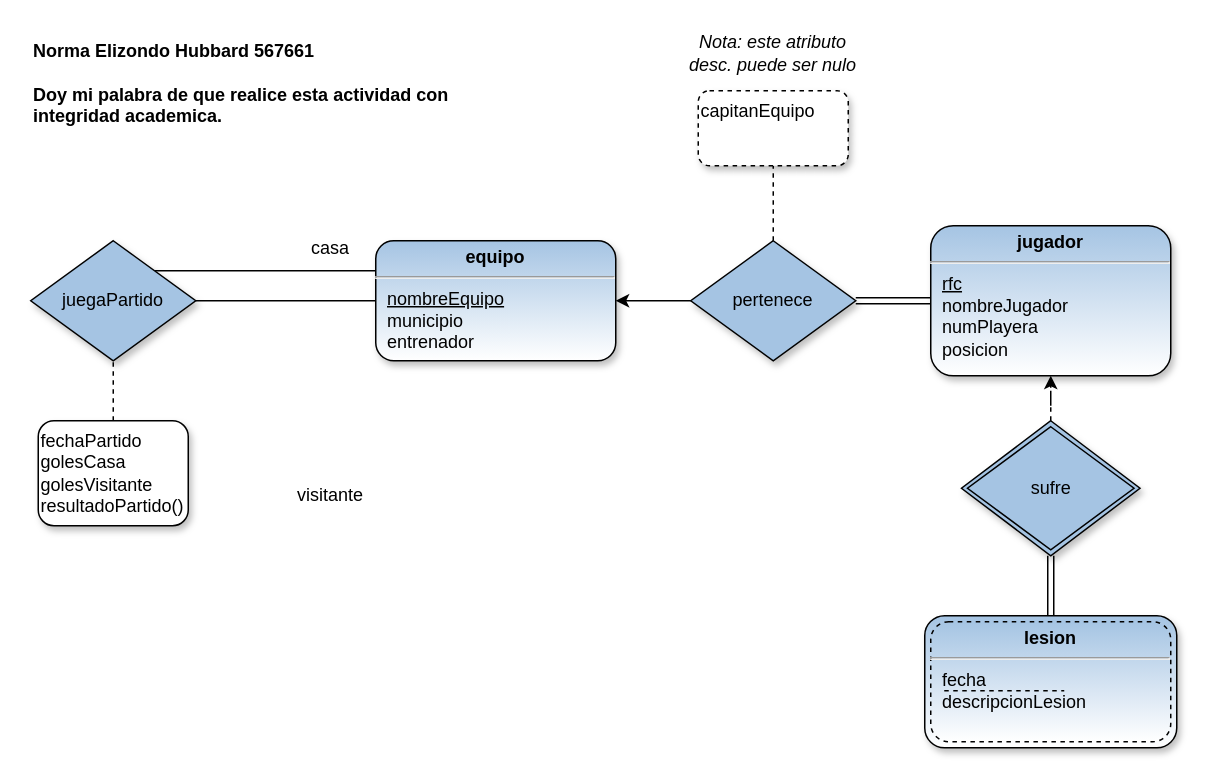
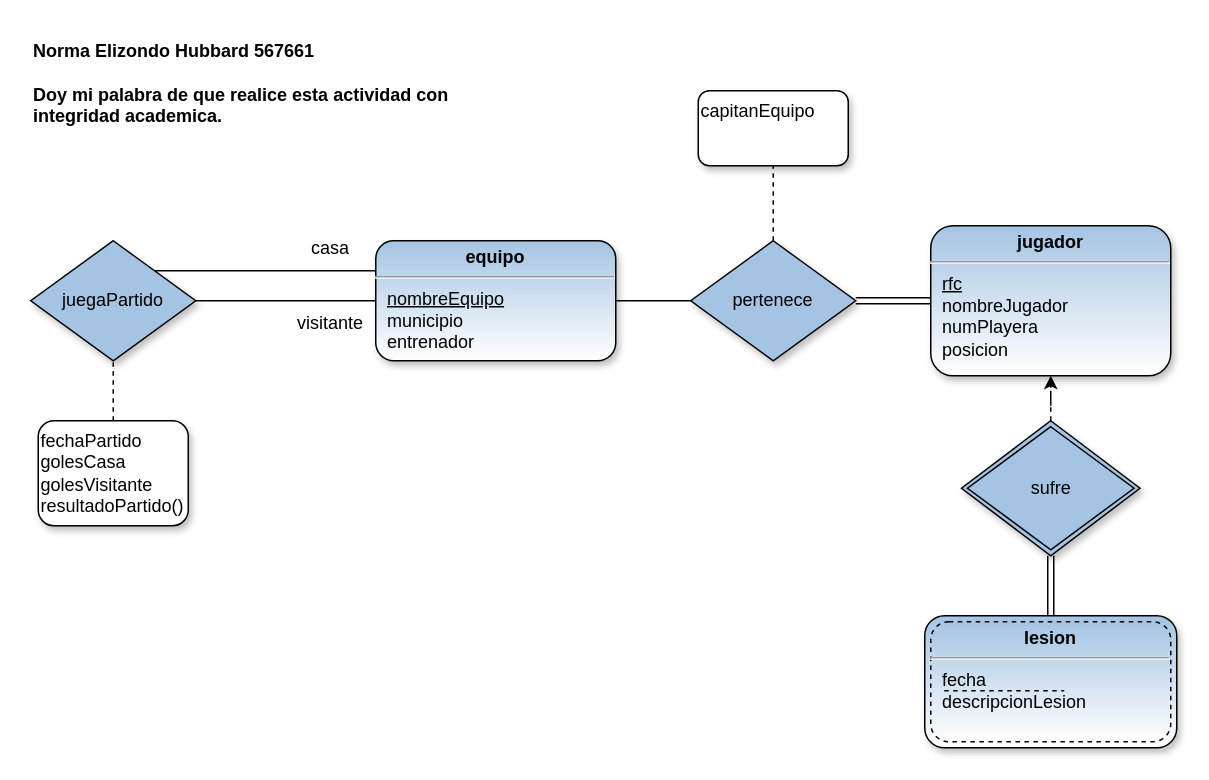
node "Nota: este atributo desc. puede ser nulo": removed
node "capitanEquipo": style dashed -> solid
edge "pertenece" -> "equipo nombreEquipo municipio entrenador": arrowhead classic -> none
node "visitante": moved (331, 496) -> (331, 323)
